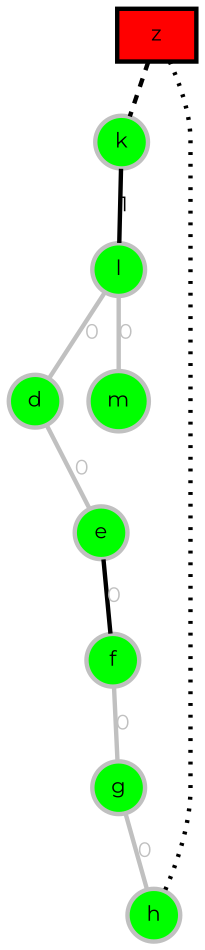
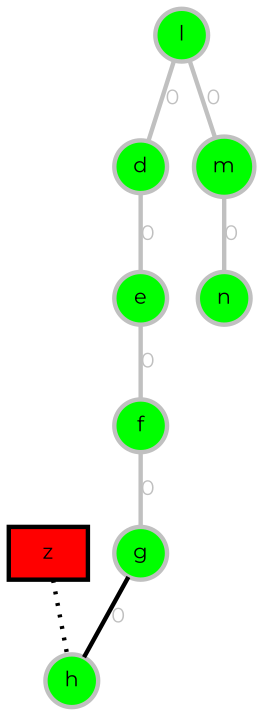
node "k": removed
node "n": added
edge "e" -- "f": color black -> grey
edge "g" -- "h": color grey -> black
